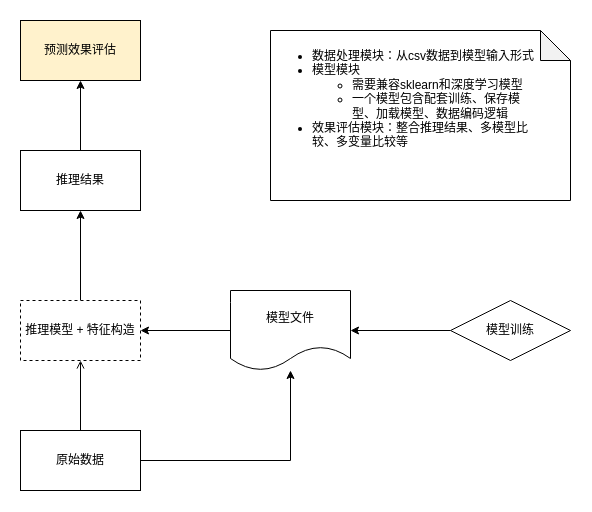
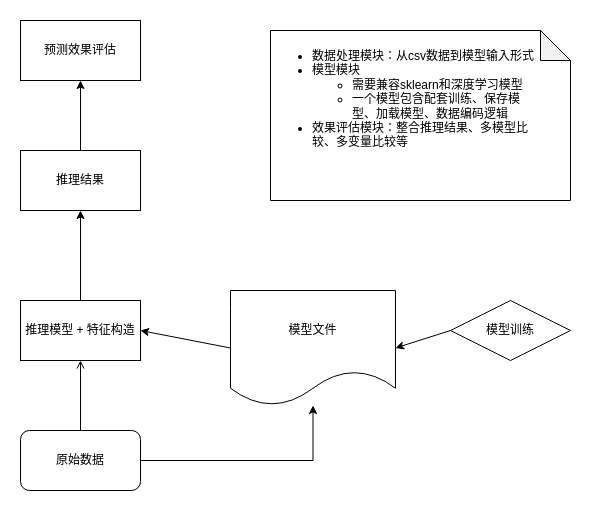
node "预测效果评估": fillcolor #fff2cc -> #ffffff
node "推理模型 + 特征构造": style dashed -> solid
node "模型文件": size 120x80 -> 165x115
node "原始数据": shape rectangle -> rounded rectangle
